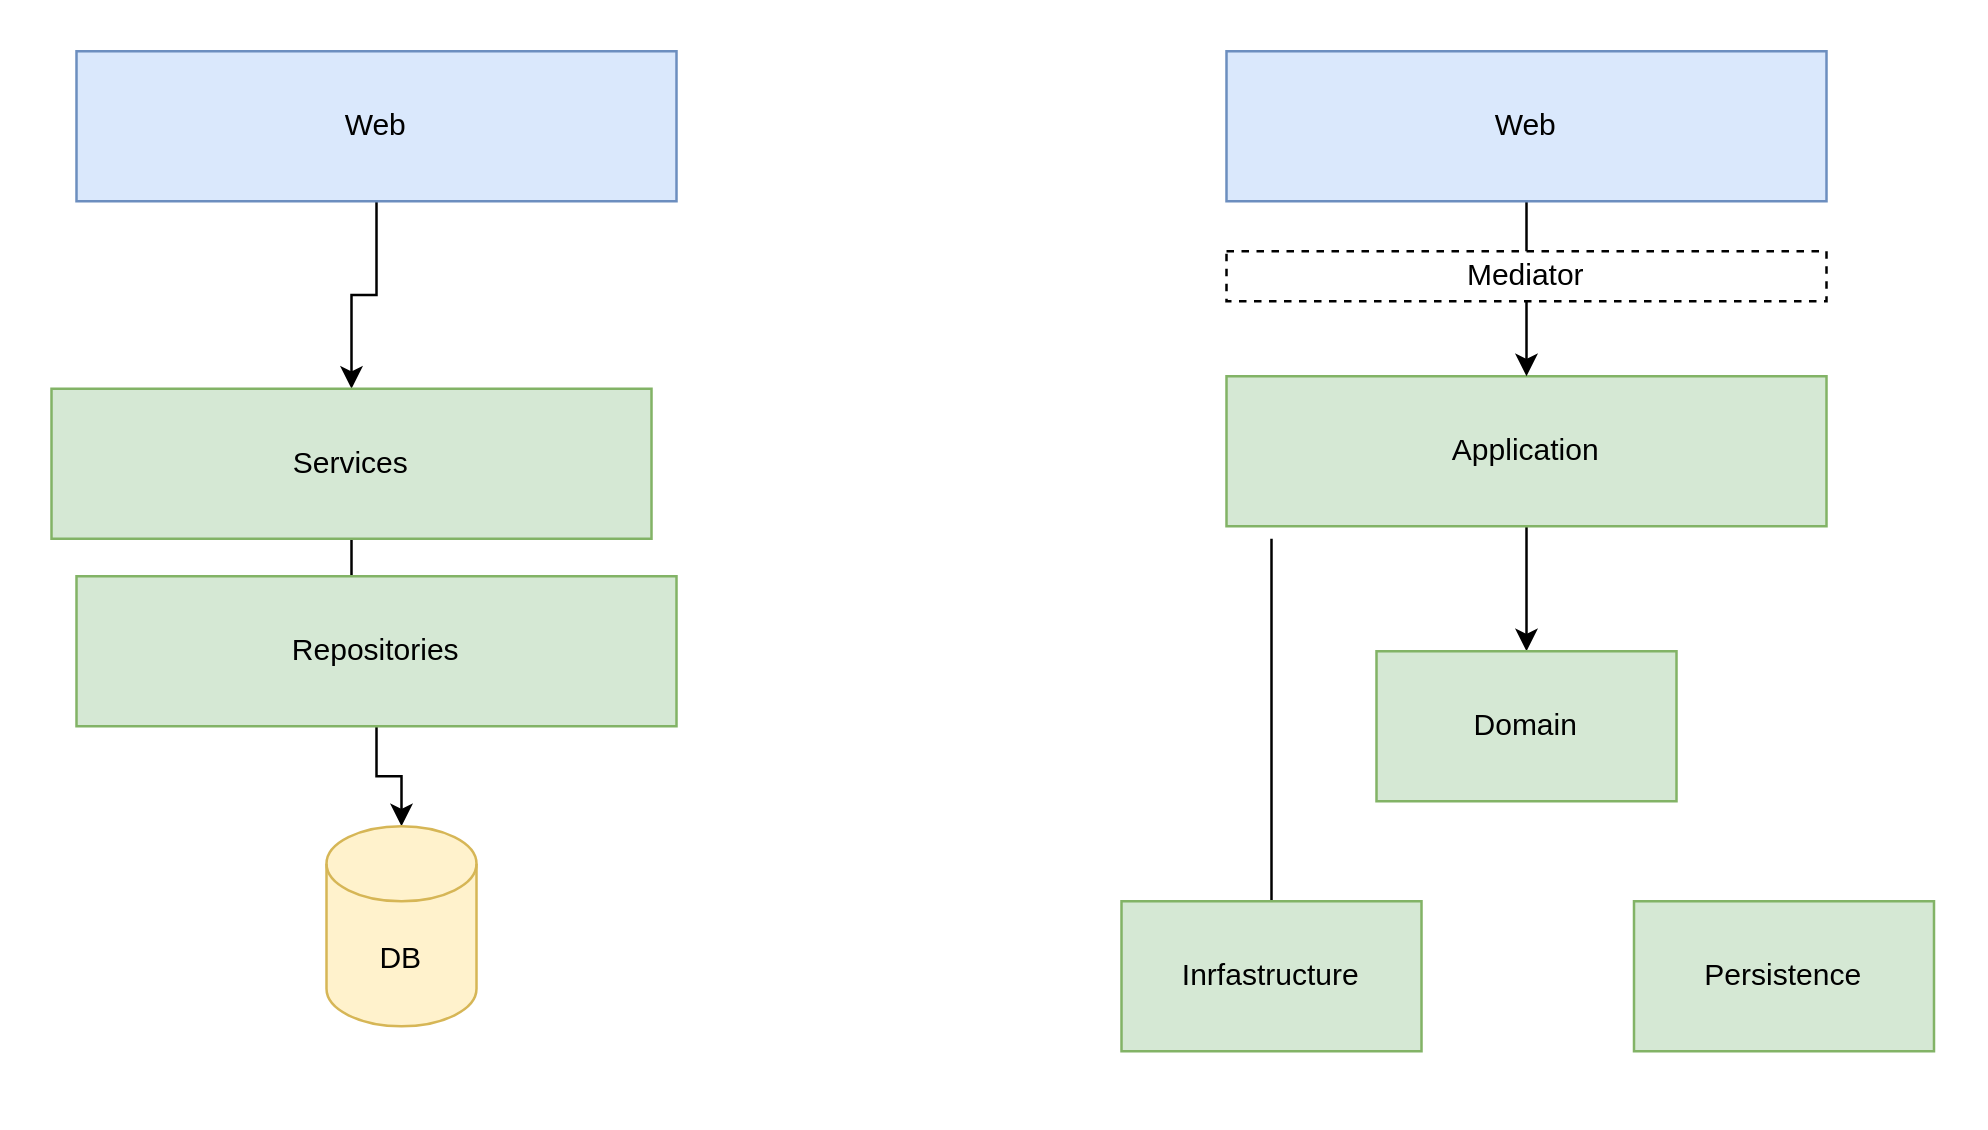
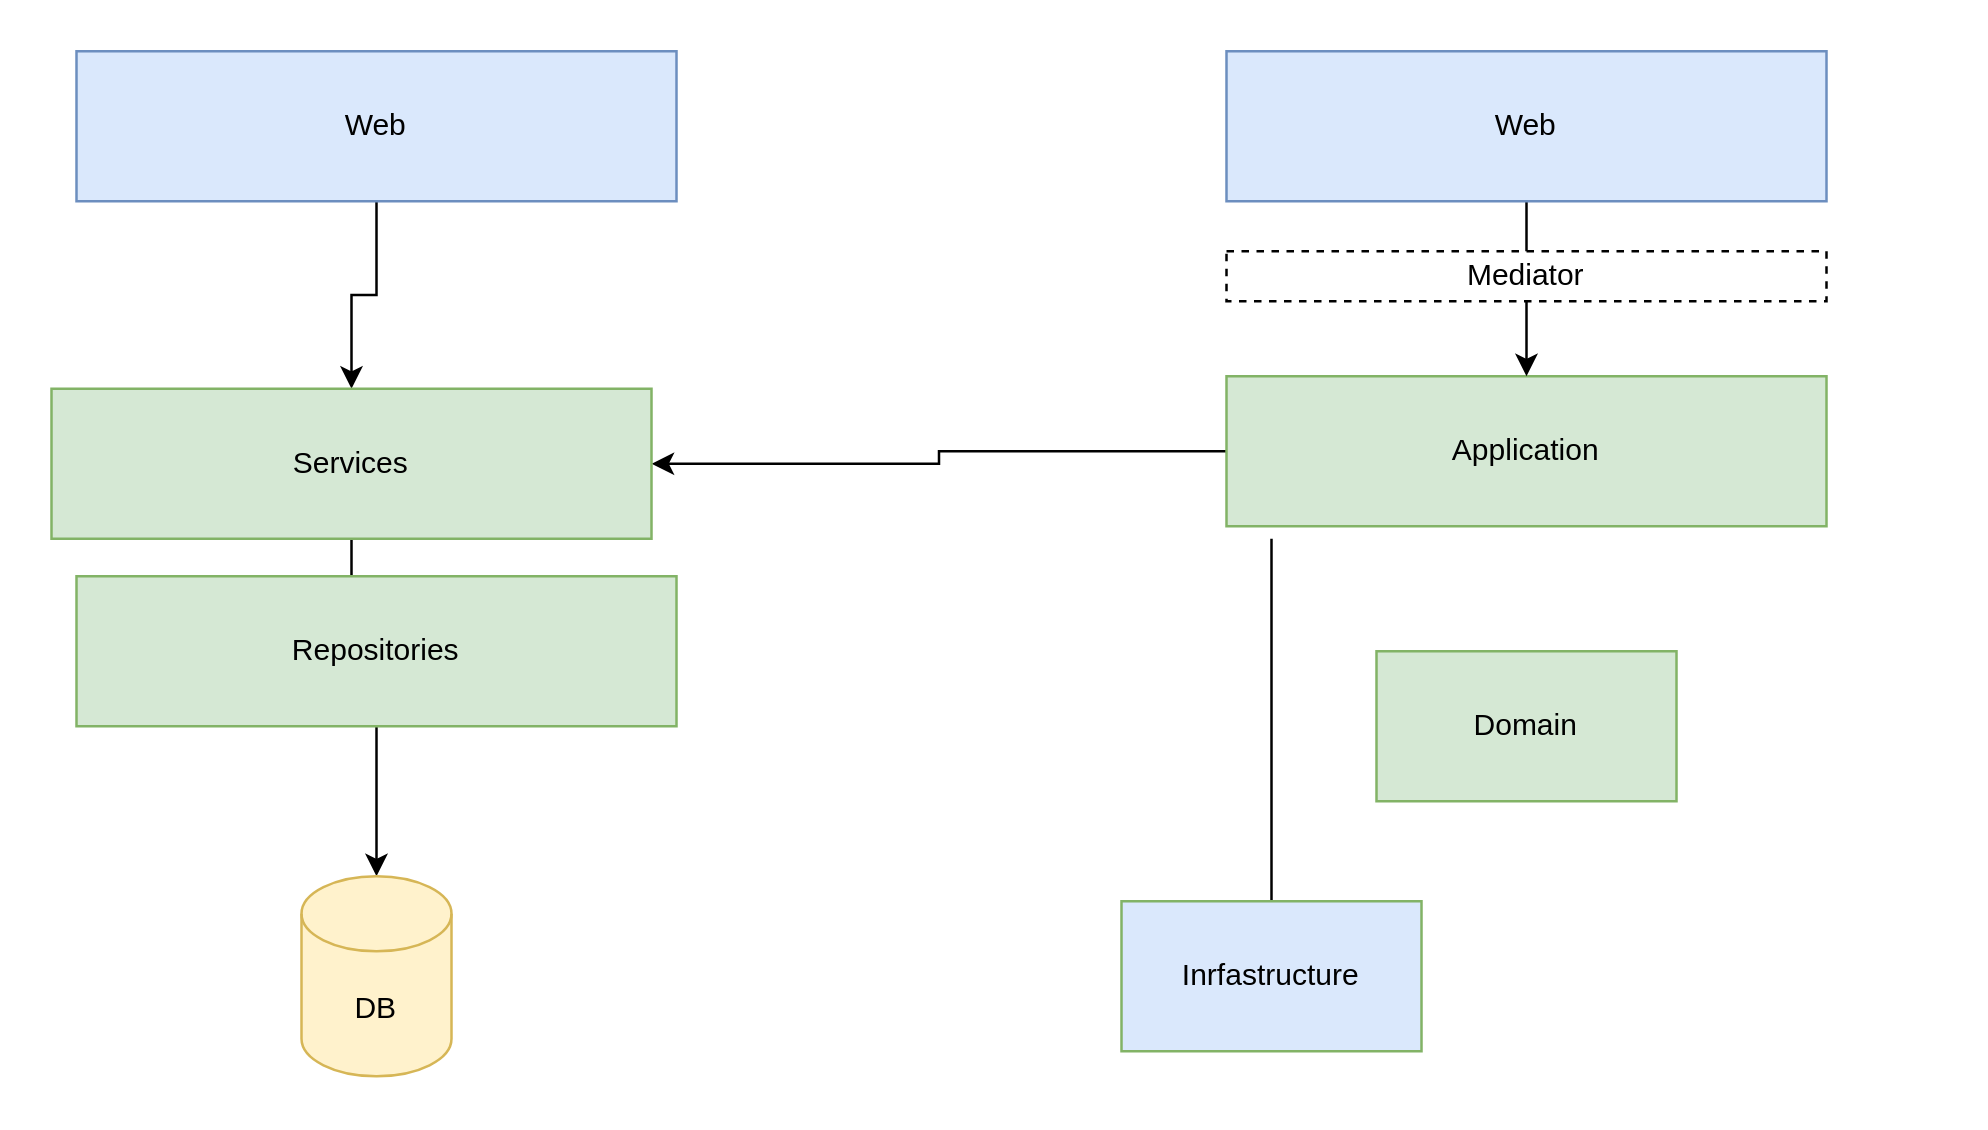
edge "Application" -> "Domain": now "Application" -> "Services"
node "DB": moved (401, 926) -> (376, 976)
node "Inrfastructure": fillcolor #d5e8d4 -> #dae8fc
node "Persistence": removed
